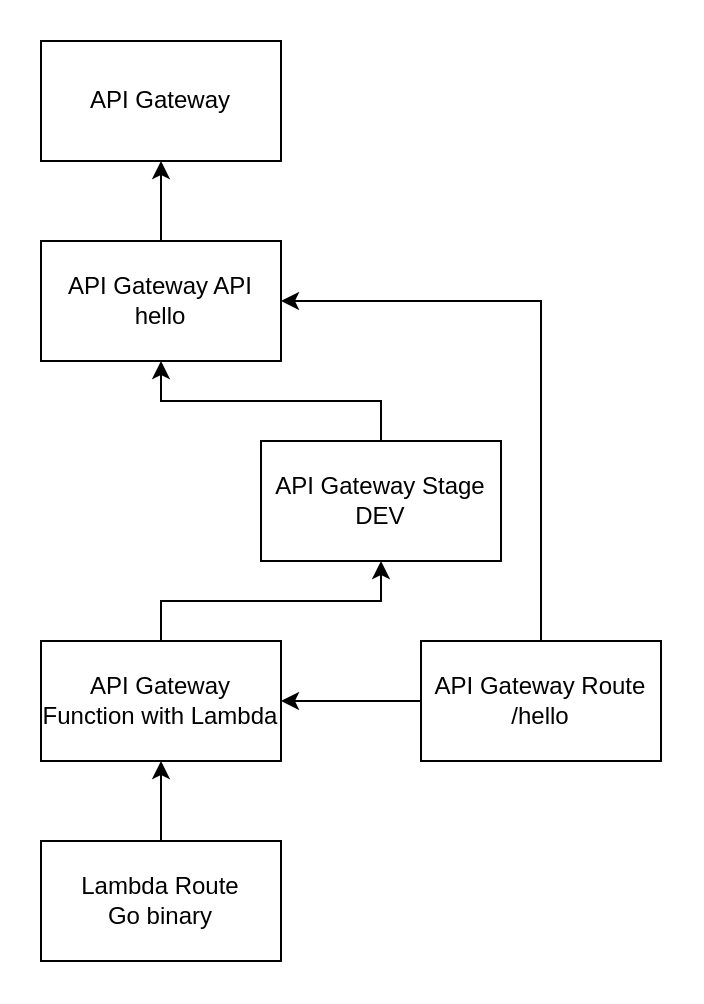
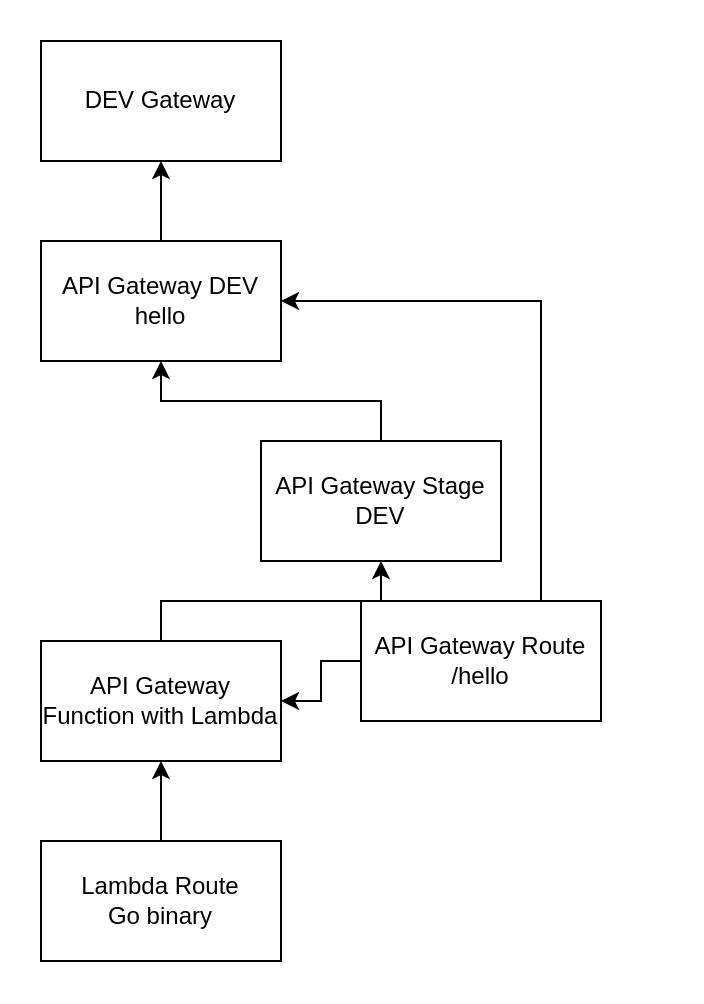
node "API Gateway": label "API Gateway" -> "DEV Gateway"
node "API Gateway API hello": label "API Gateway API hello" -> "API Gateway DEV hello"
node "API Gateway Route /hello": moved (541, 701) -> (481, 661)
